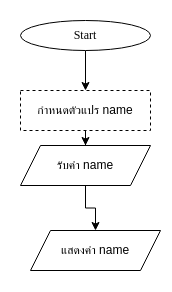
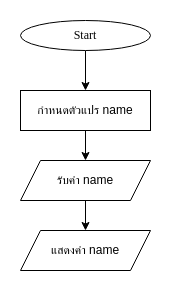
node "กำหนดตัวแปร name": style dashed -> solid
node "รับค่า name": moved (86, 166) -> (86, 181)
node "แสดงค่า name": moved (96, 251) -> (86, 251)
